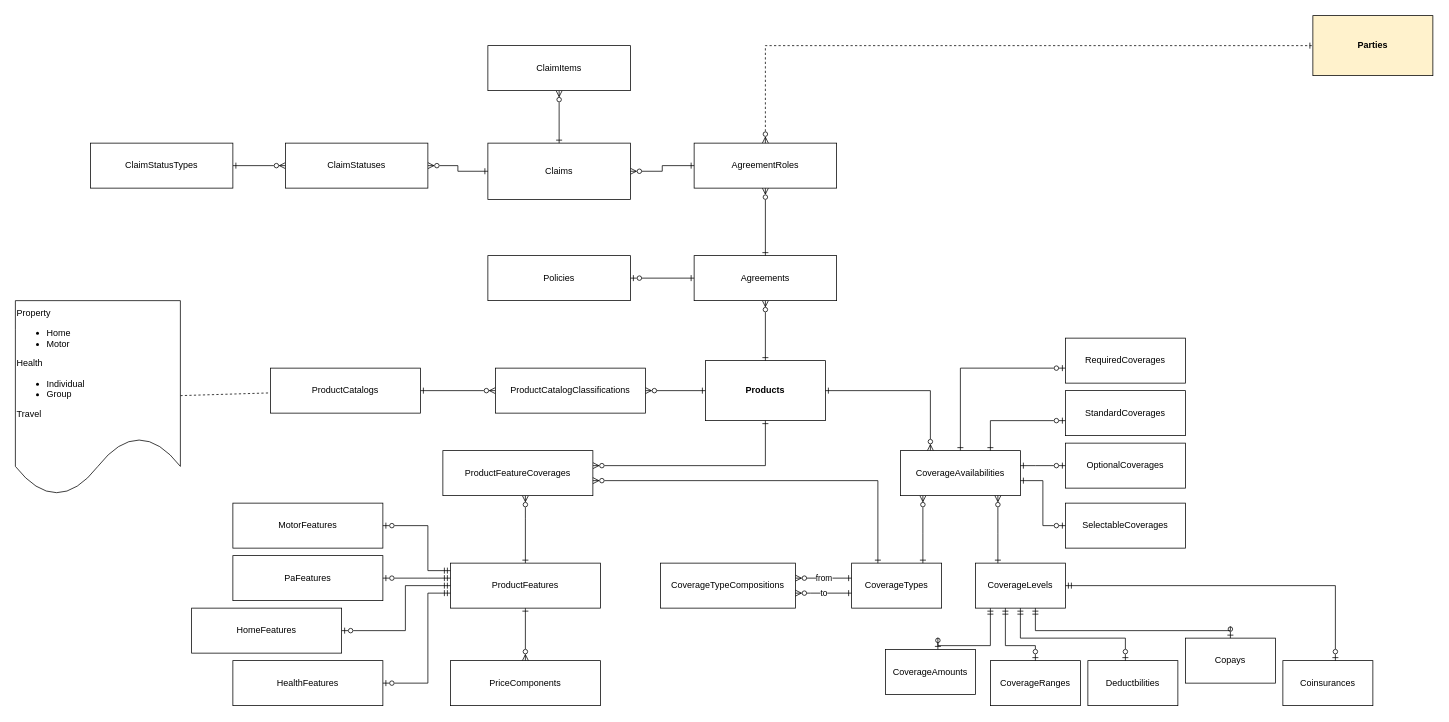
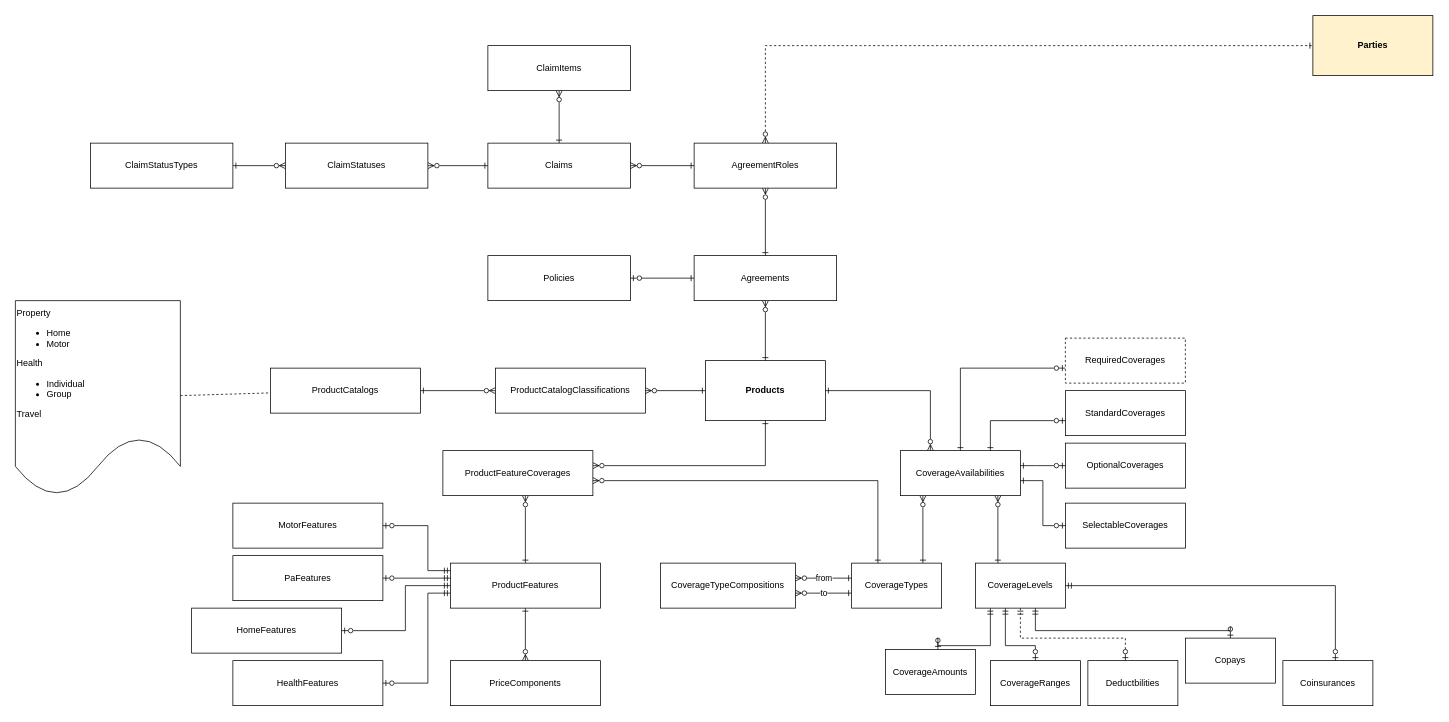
node "Claims": size 143x56 -> 143x45
node "RequiredCoverages": style solid -> dashed
edge "CoverageLevels" -- "Deductbilities": style solid -> dashed
